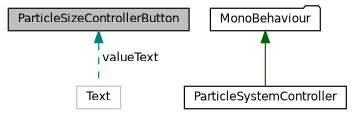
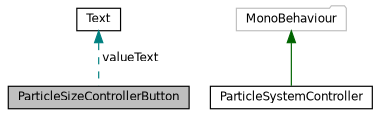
node "MonoBehaviour": color black -> grey75
edge "Text" -> "ParticleSizeControllerButton": reversed
node "Text": color grey75 -> black
